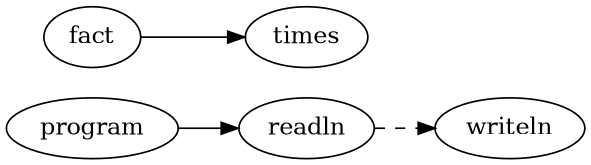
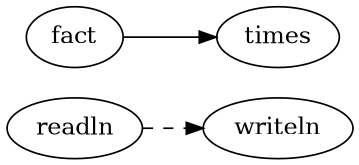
node "program": removed
